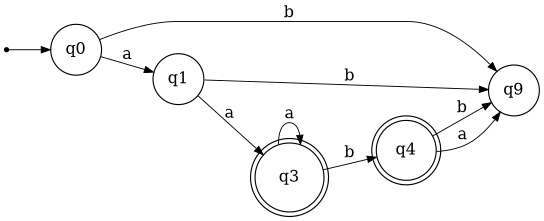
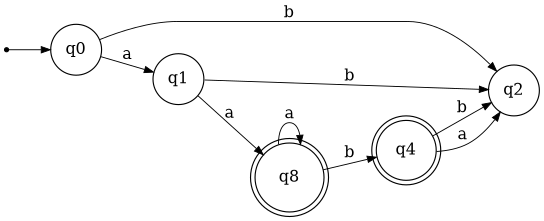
node "q9": label "q9" -> "q2"
node "q3": label "q3" -> "q8"
